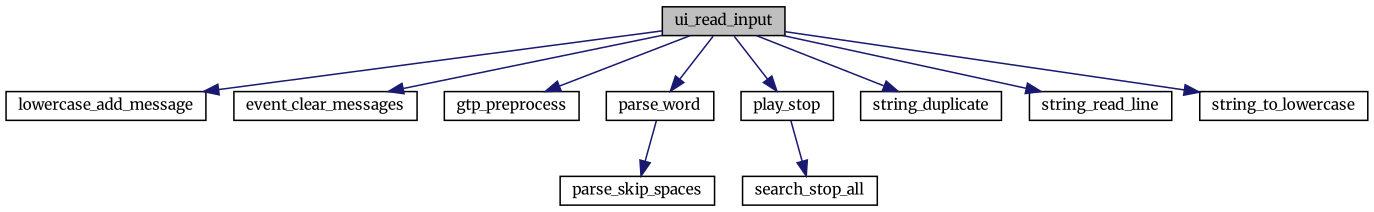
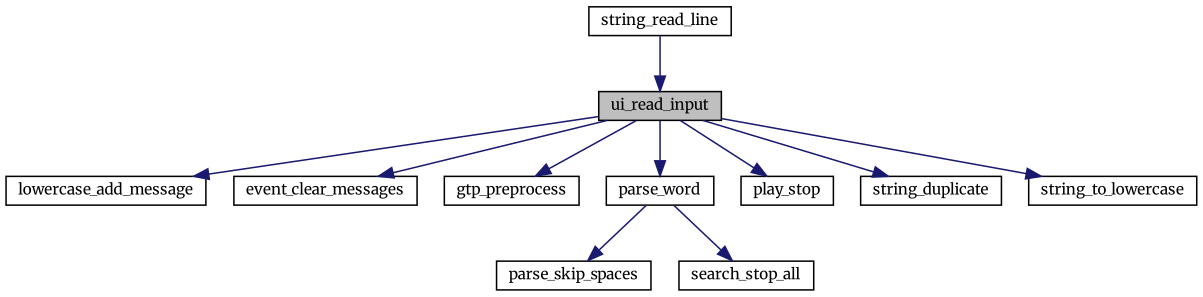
edge "ui_read_input" -> "string_read_line": reversed
edge "play_stop" -> "search_stop_all": now "parse_word" -> "search_stop_all"
